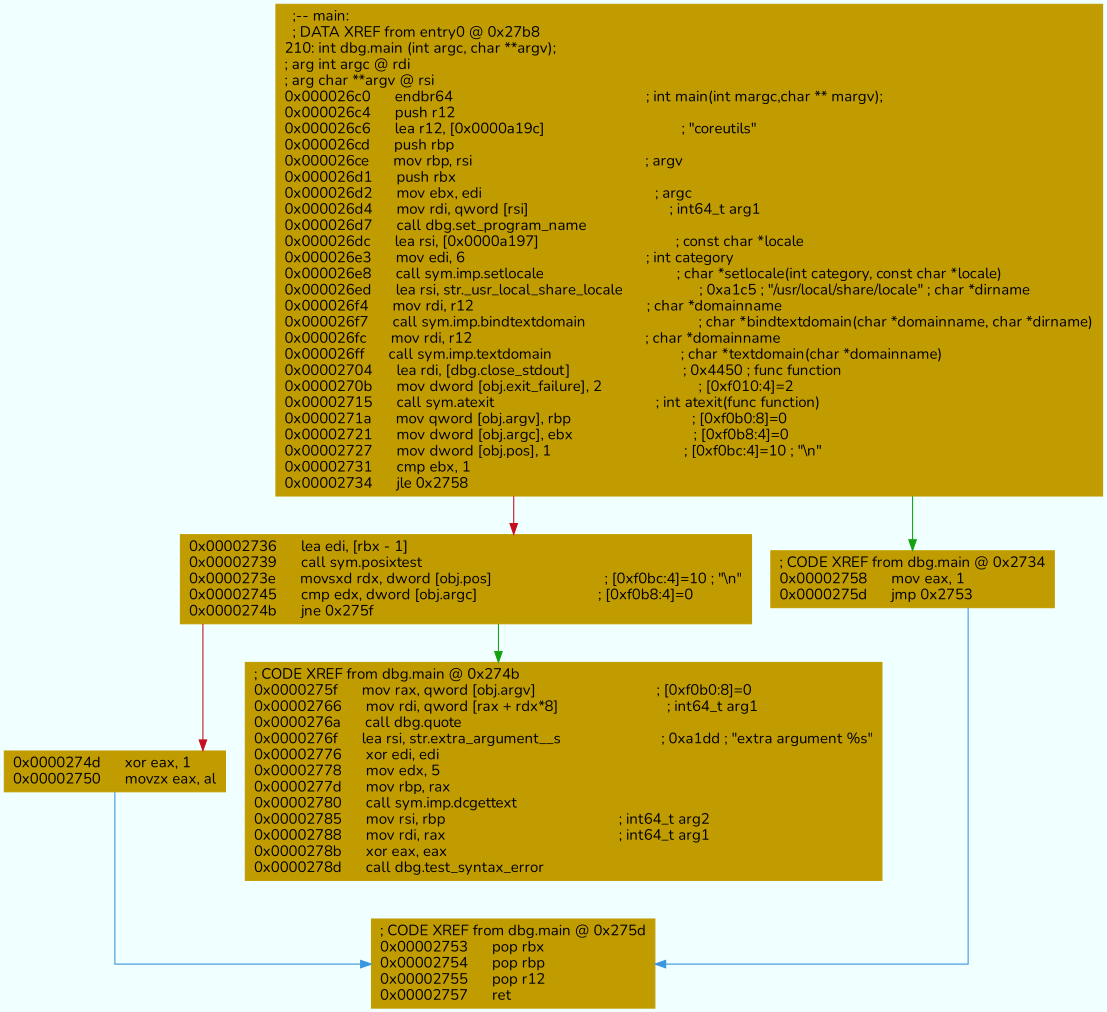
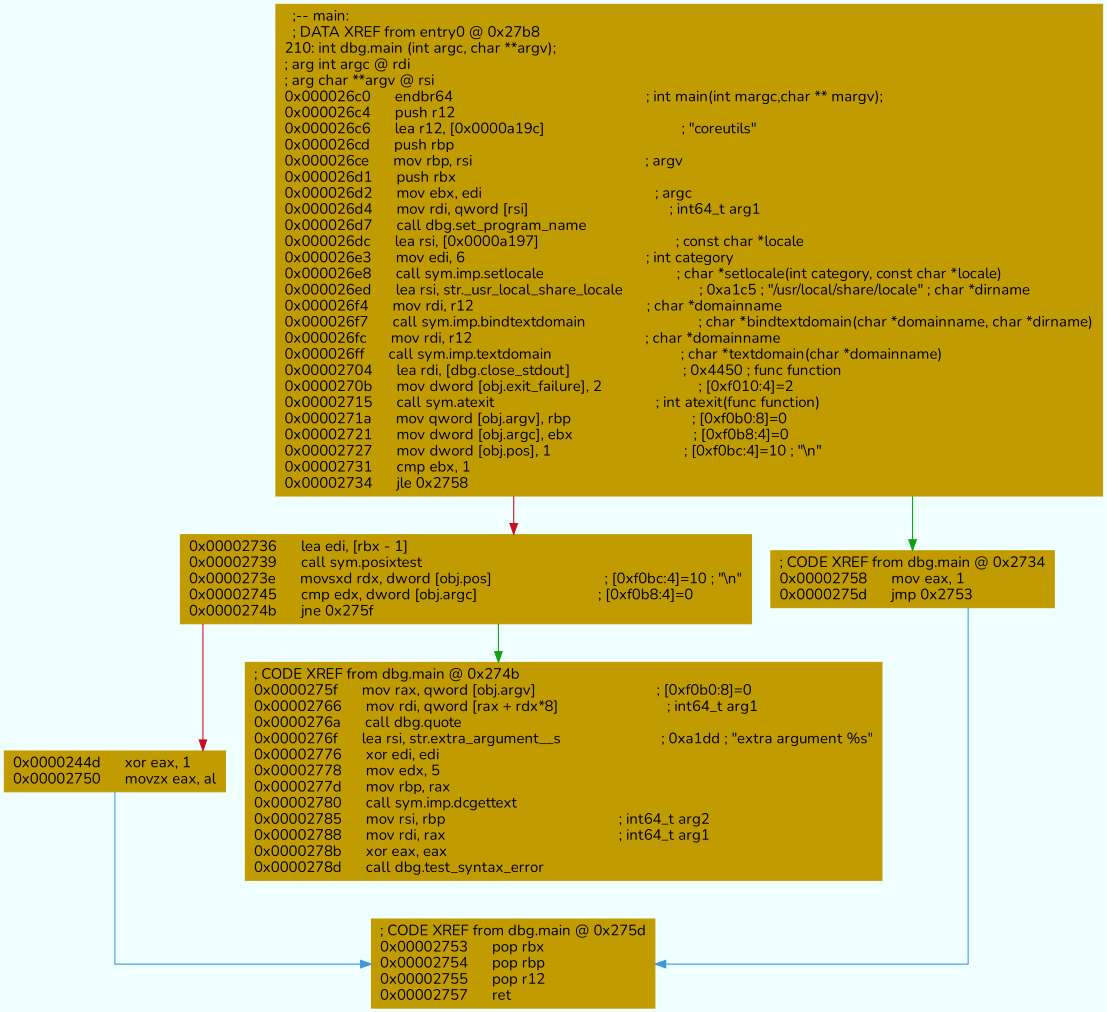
node "0x0000274d      xor eax, 1 0x00002750      movzx eax, al": label "0x0000274d      xor eax, 1 0x00002750      movzx eax, al" -> "0x0000244d      xor eax, 1 0x00002750      movzx eax, al"
